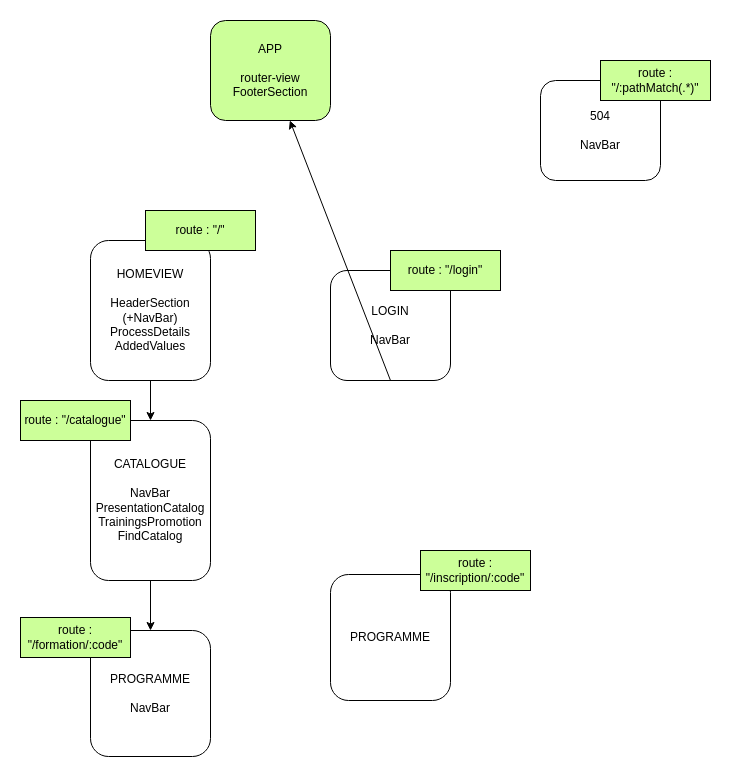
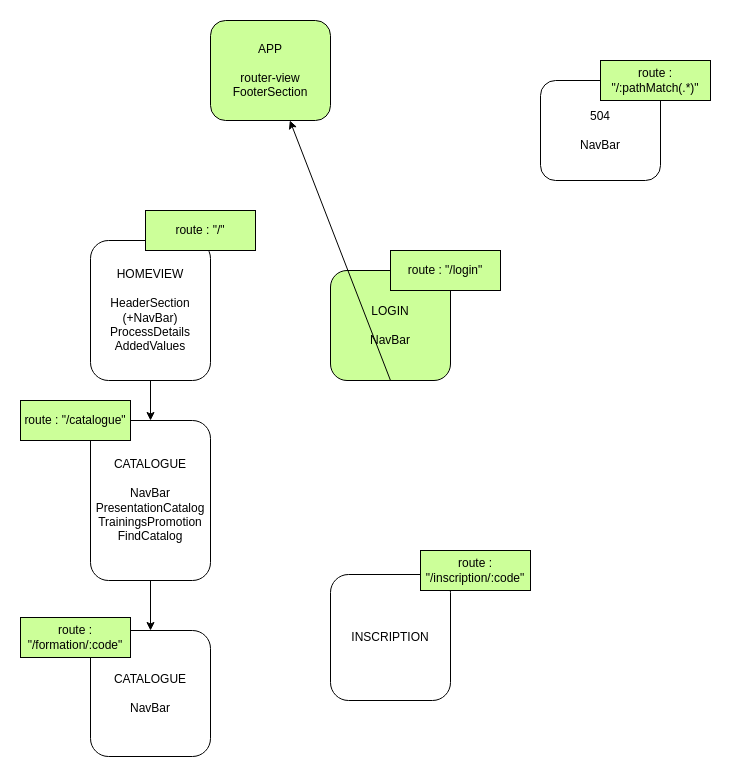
node "LOGIN NavBar": fillcolor #ffffff -> #ccff99
node "PROGRAMME": label "PROGRAMME" -> "INSCRIPTION"
node "PROGRAMME NavBar": label "PROGRAMME NavBar" -> "CATALOGUE NavBar"
